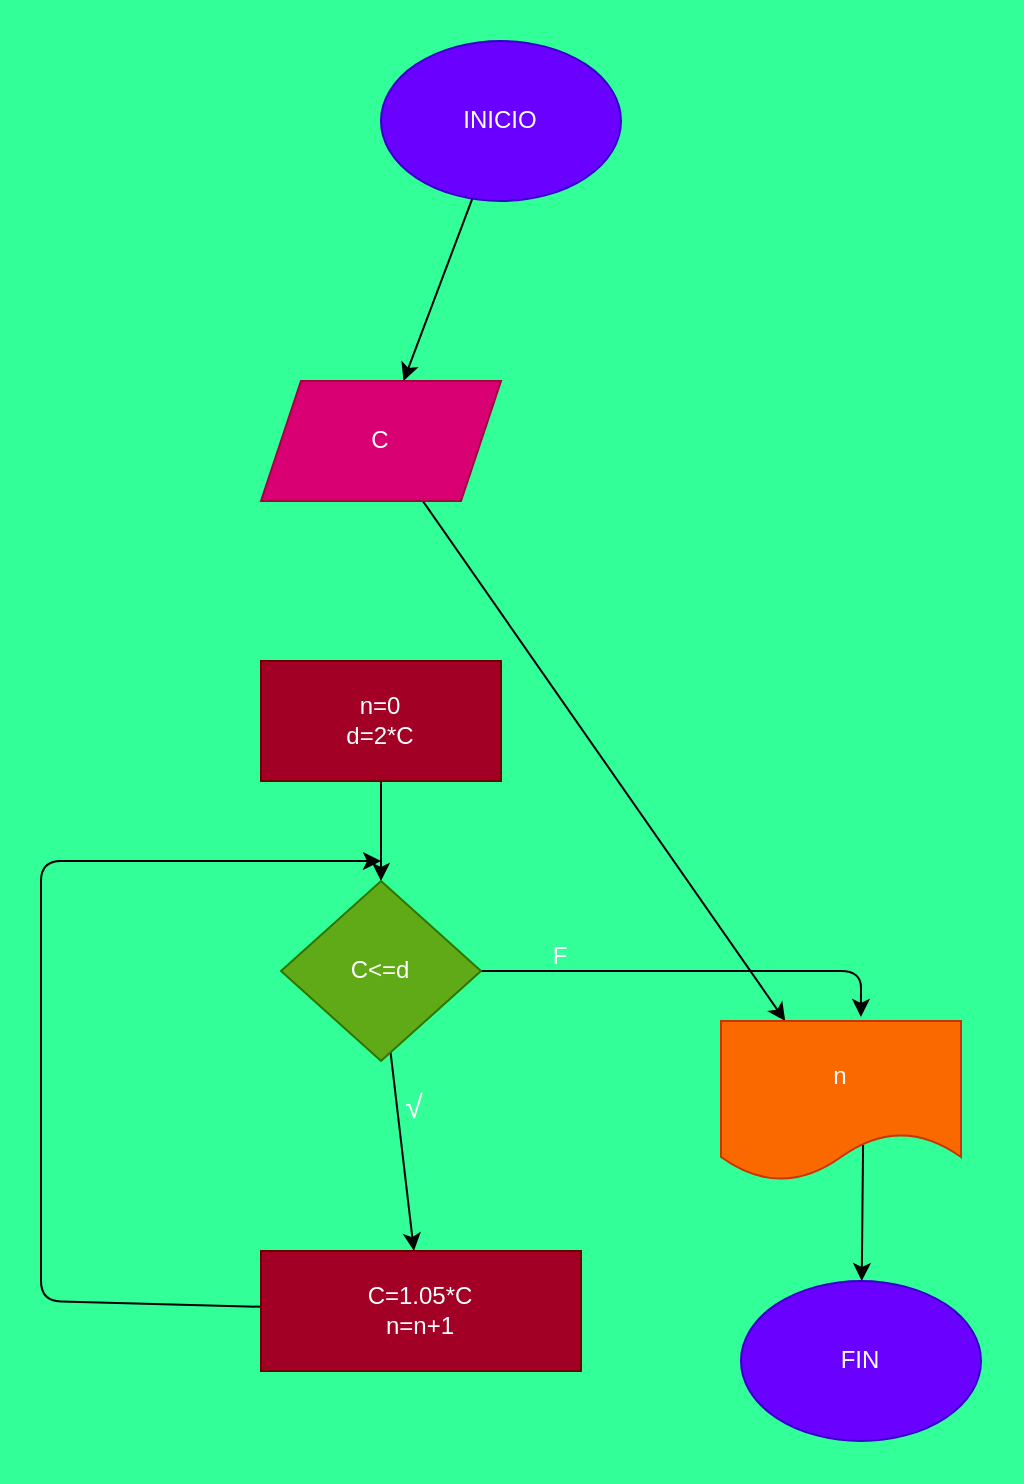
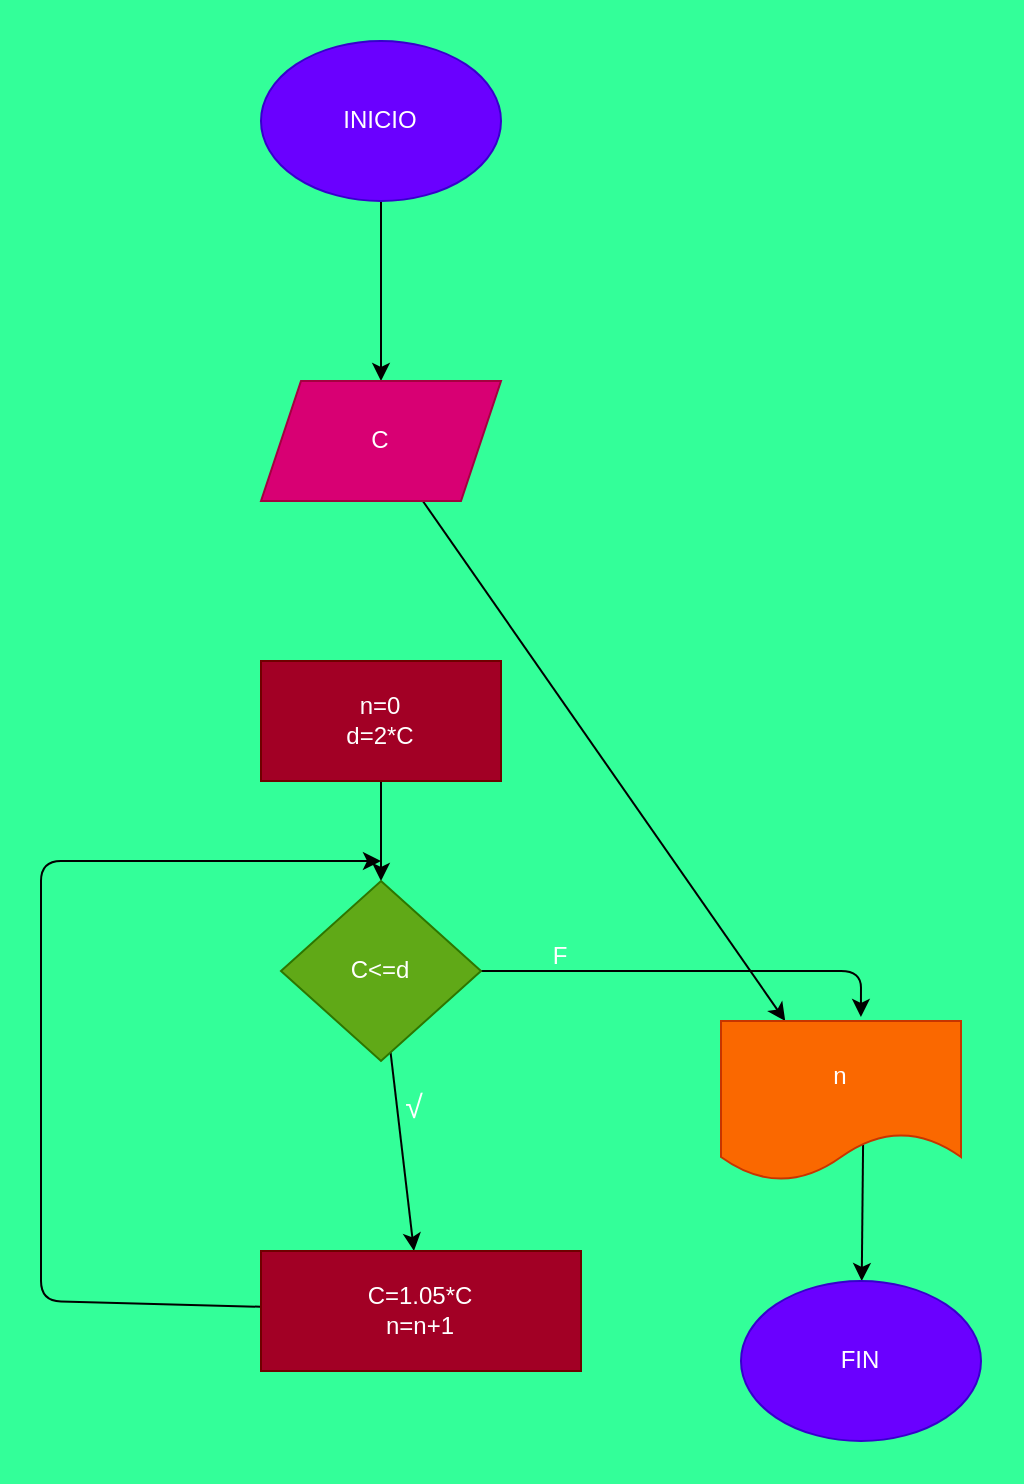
node "INICIO": moved (501, 121) -> (381, 121)
